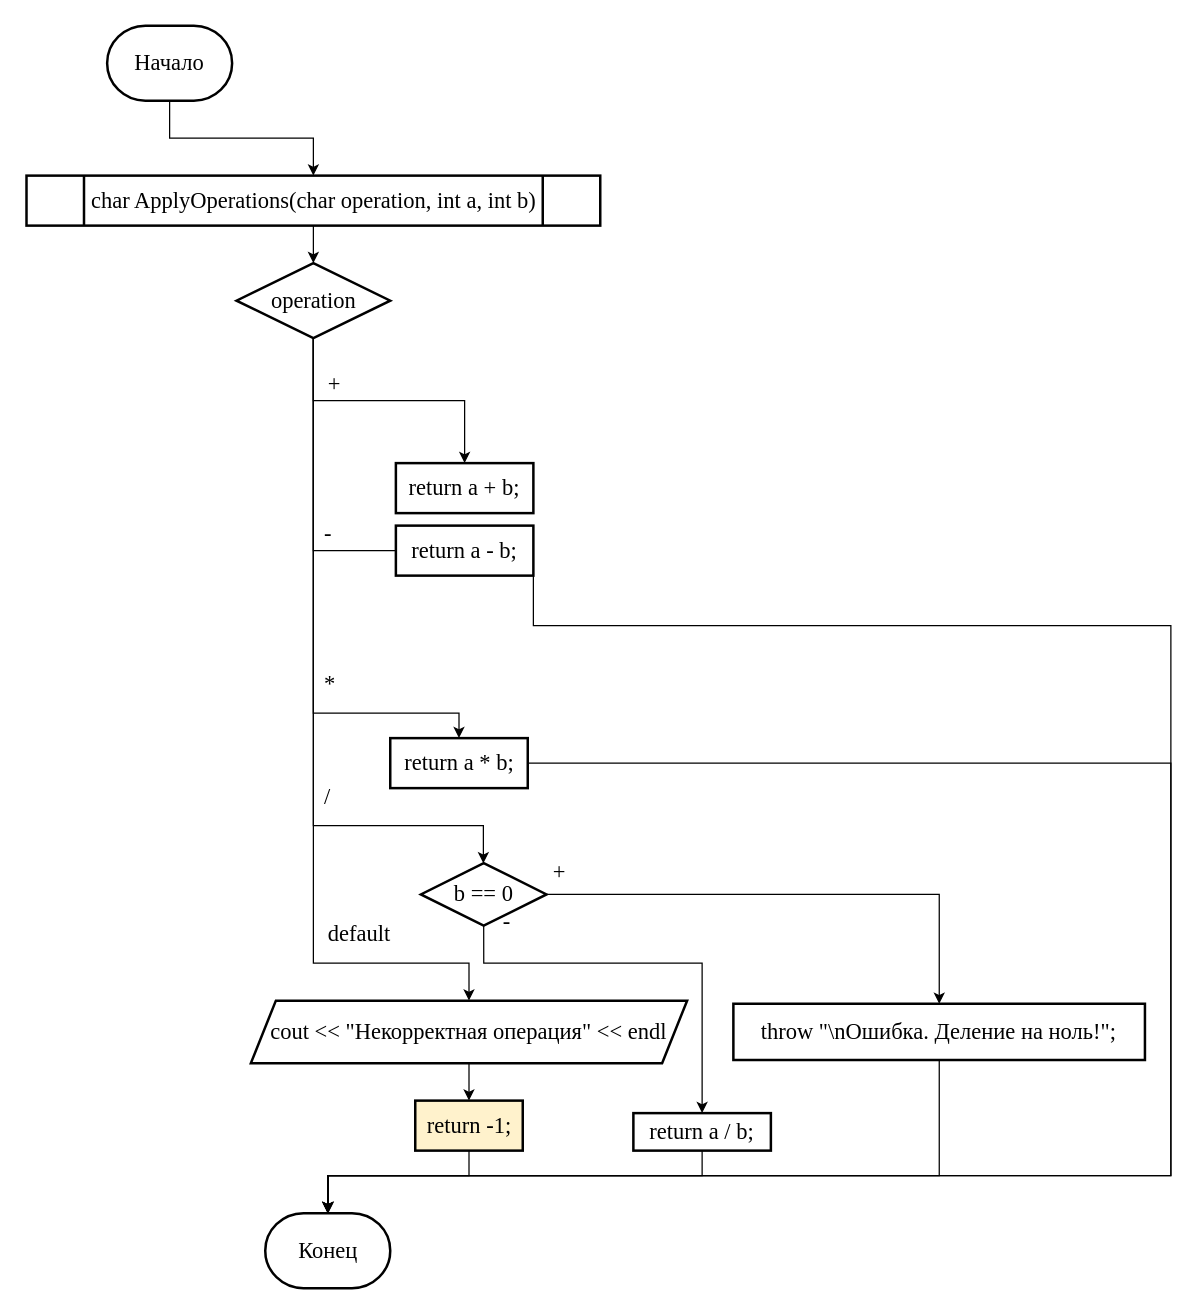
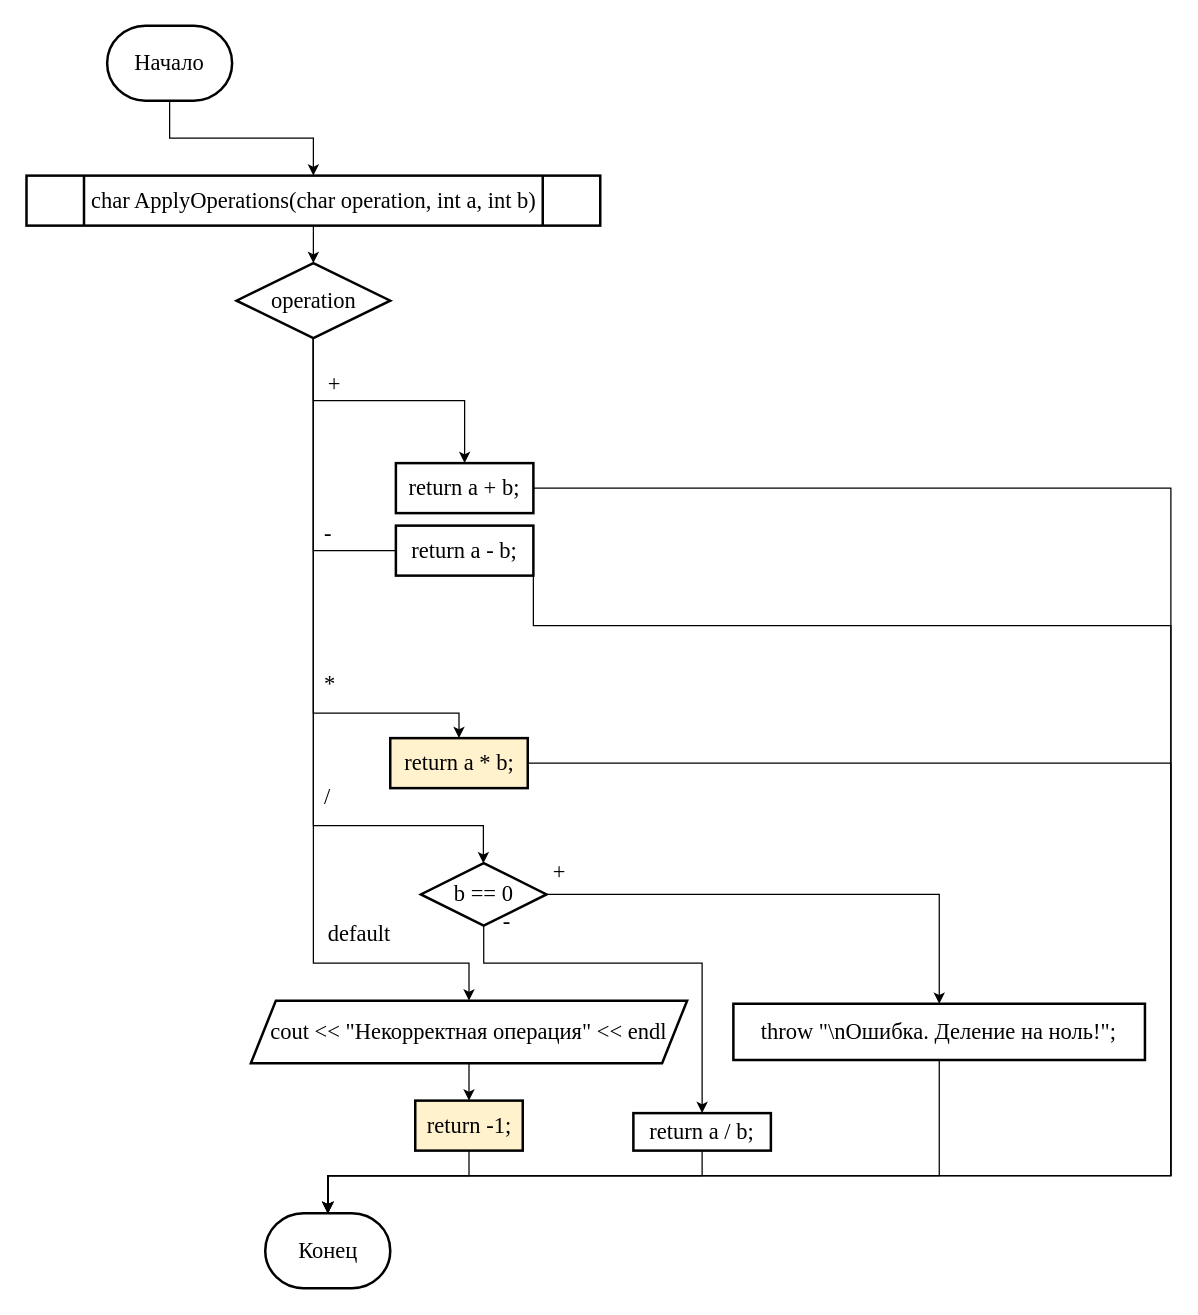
edge "return a + b;" -> "Конец": added
node "return a * b;": fillcolor #ffffff -> #fff2cc
